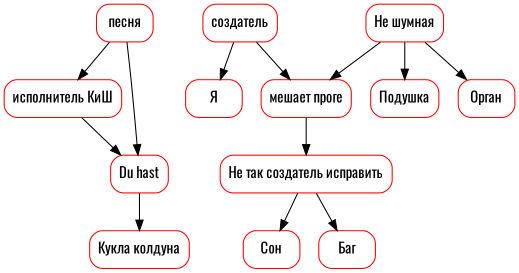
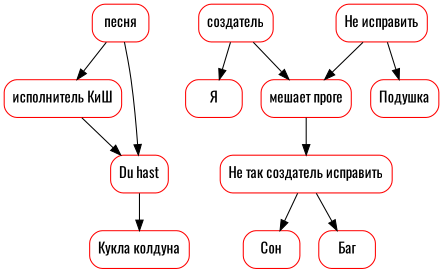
node "Не шумная": label "Не шумная" -> "Не исправить"
node "Орган": removed
